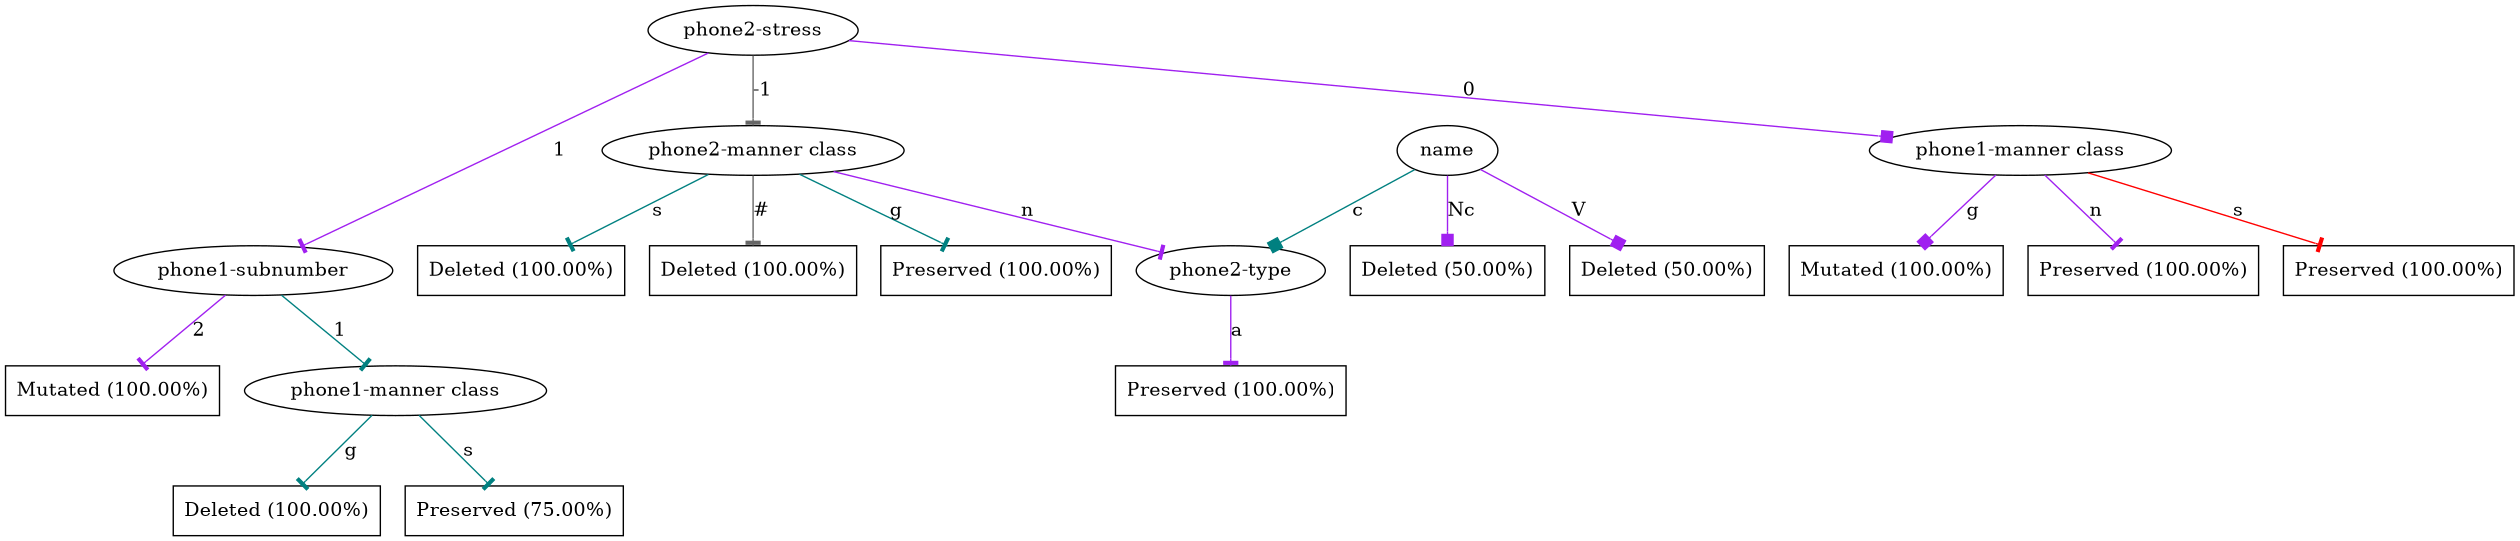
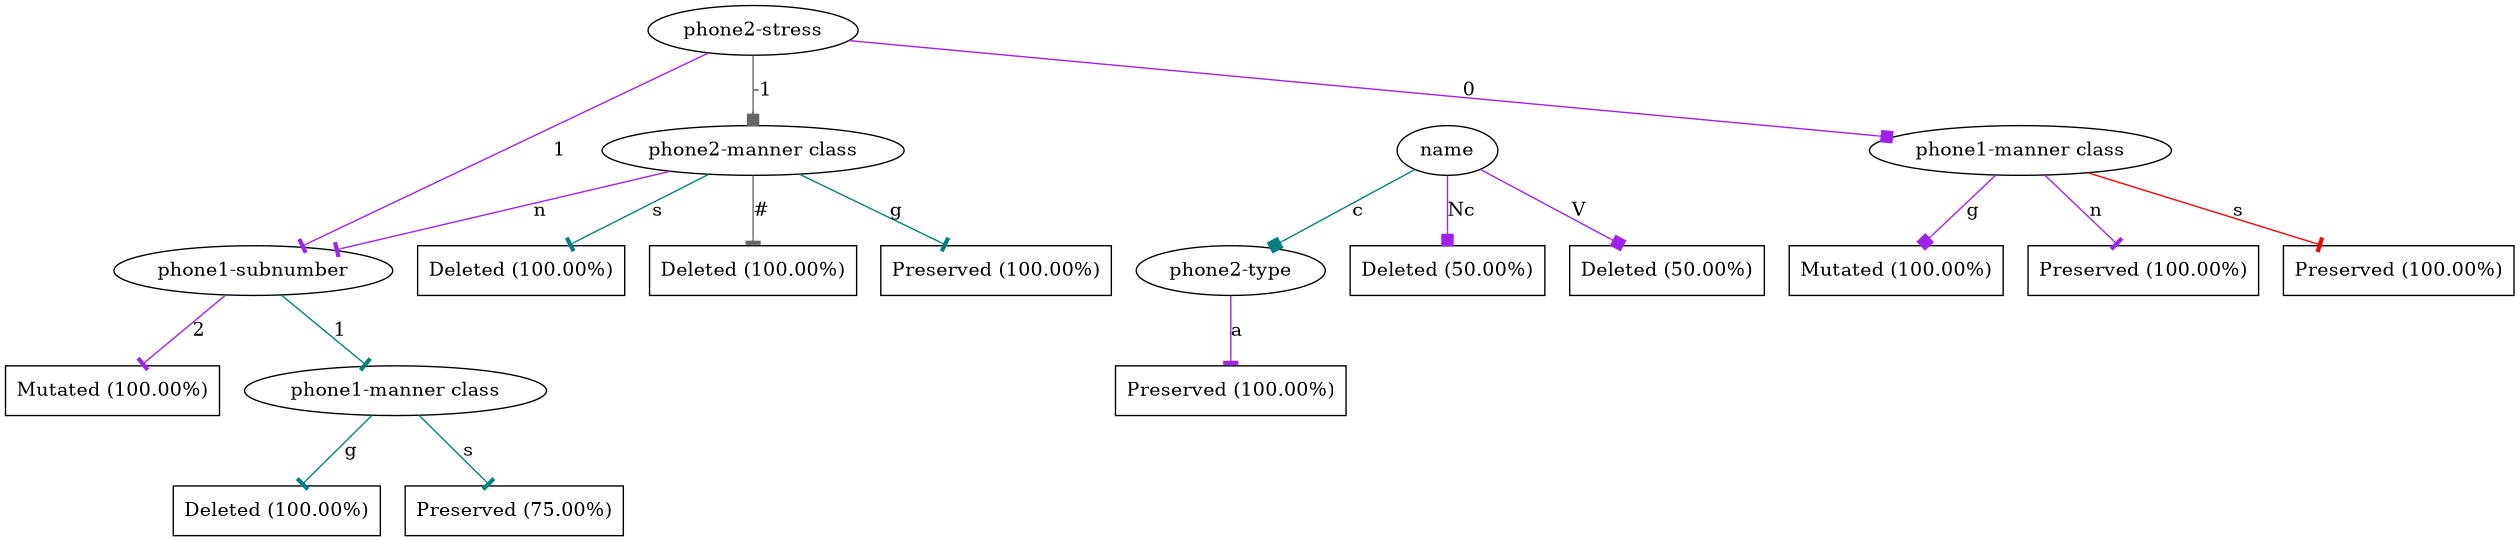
edge "phone2-stress" -> "phone2-manner class": arrowhead tee -> box
edge "phone2-manner class" -> "phone2-type": now "phone2-manner class" -> "phone1-subnumber"
